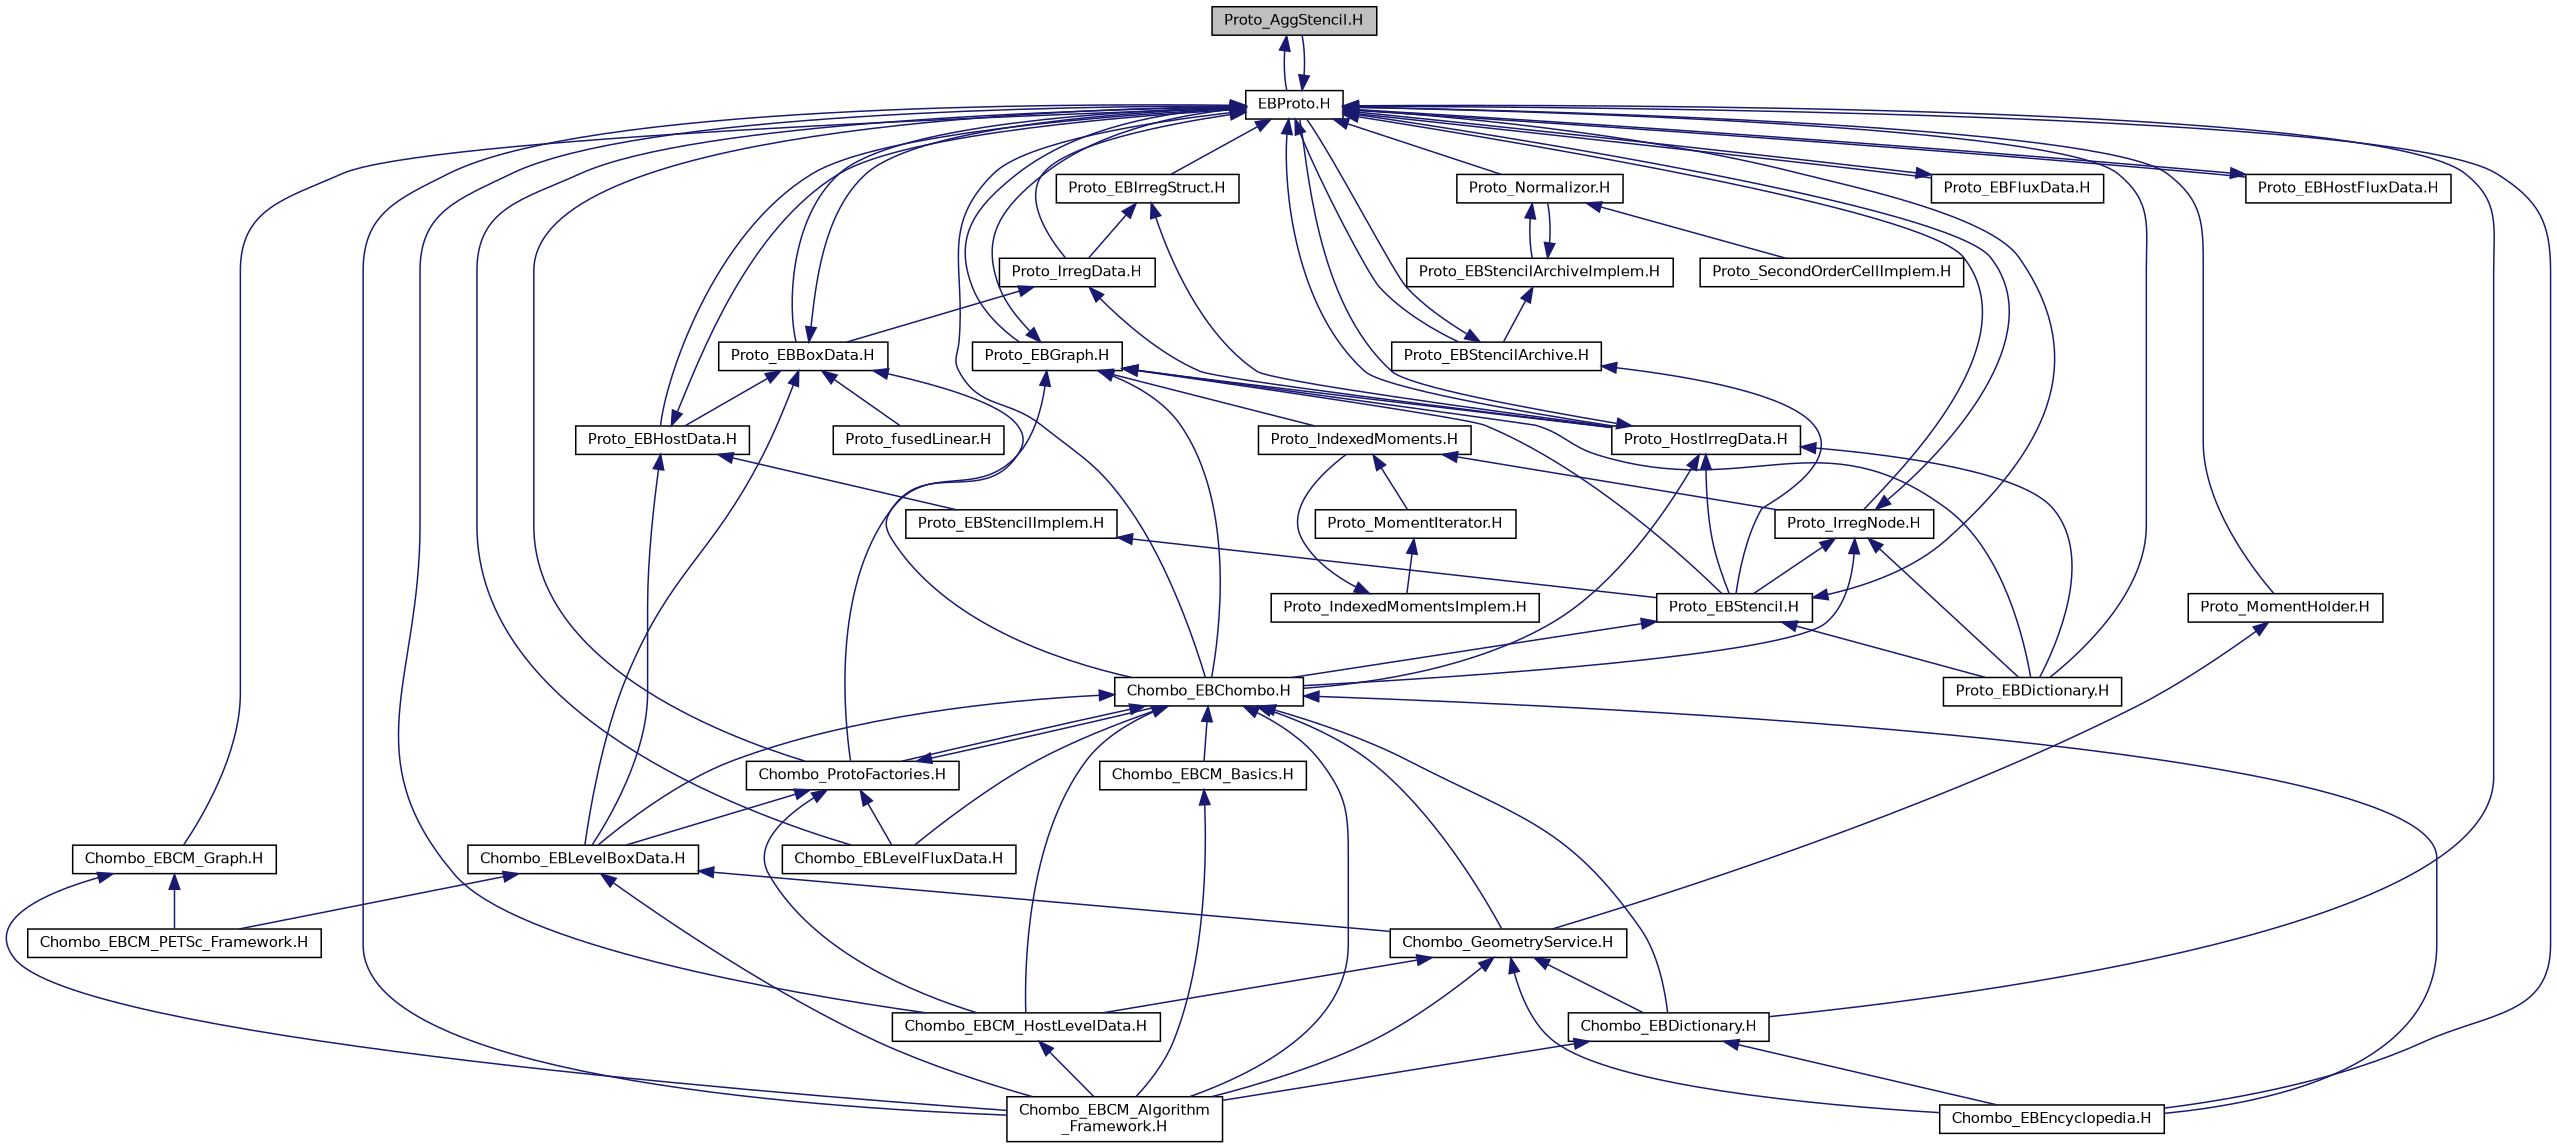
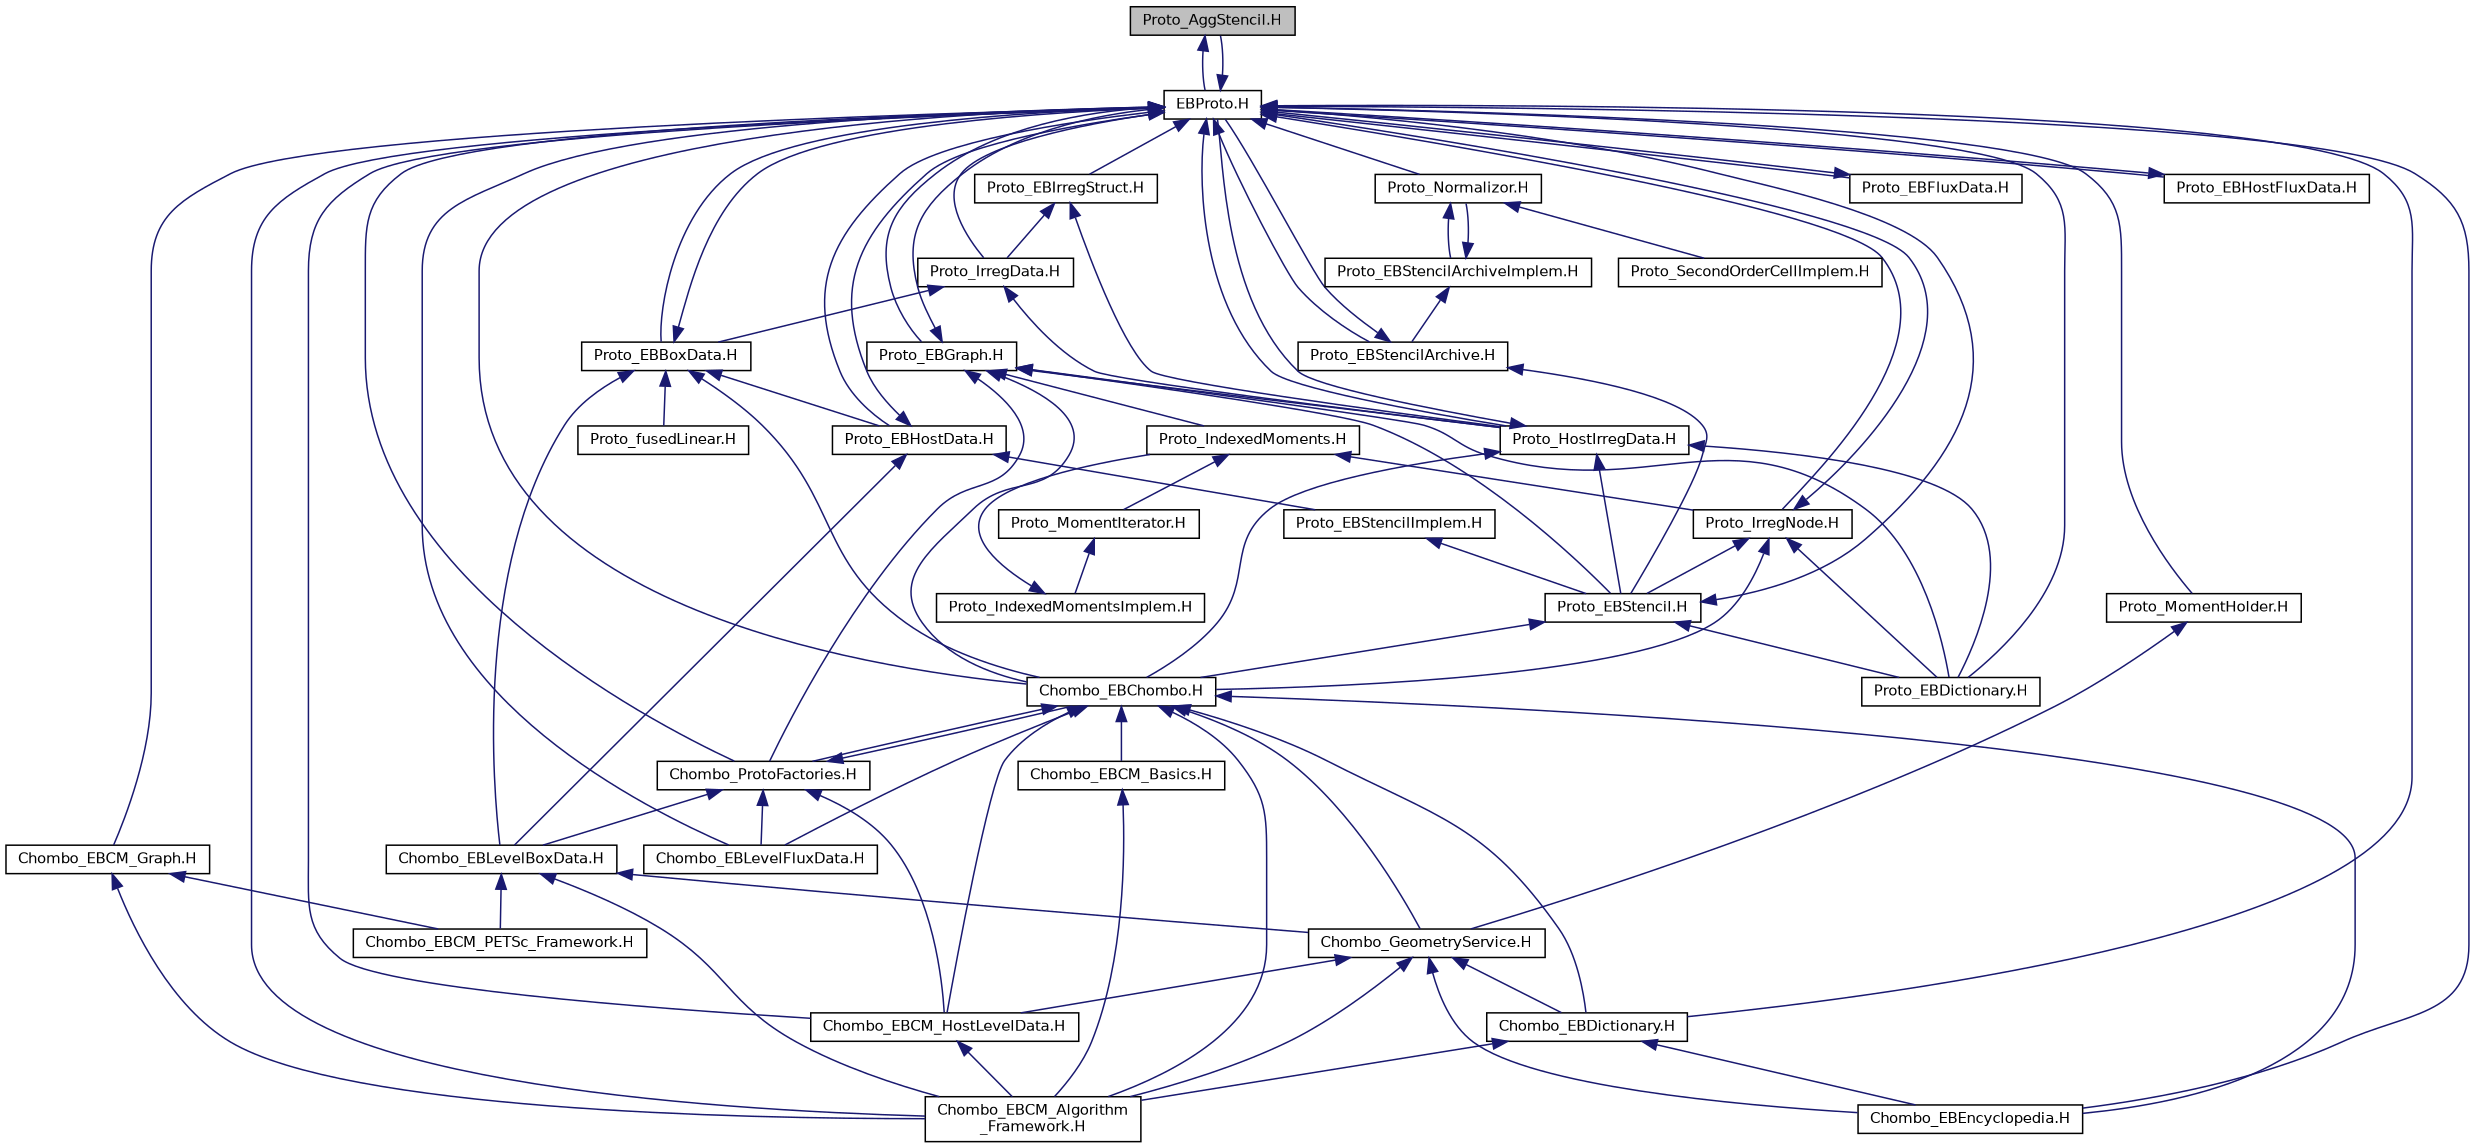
edge "Chombo_EBLevelBoxData.H" -> "Chombo_EBChombo.H": removed
